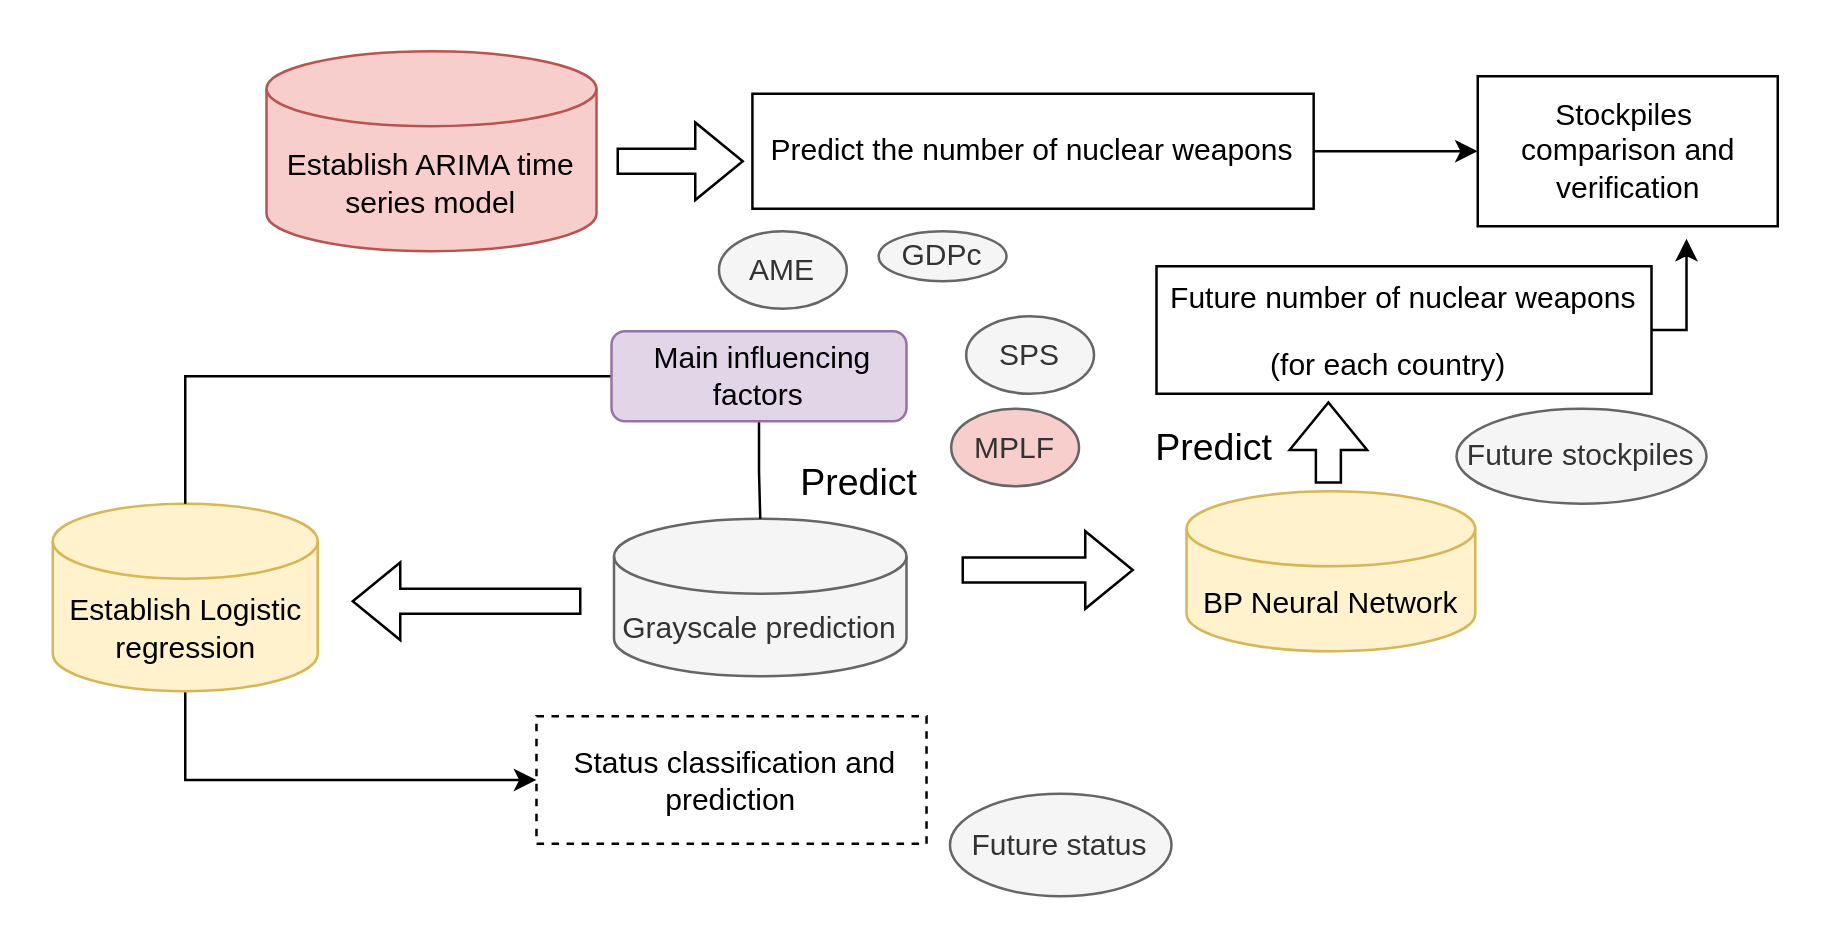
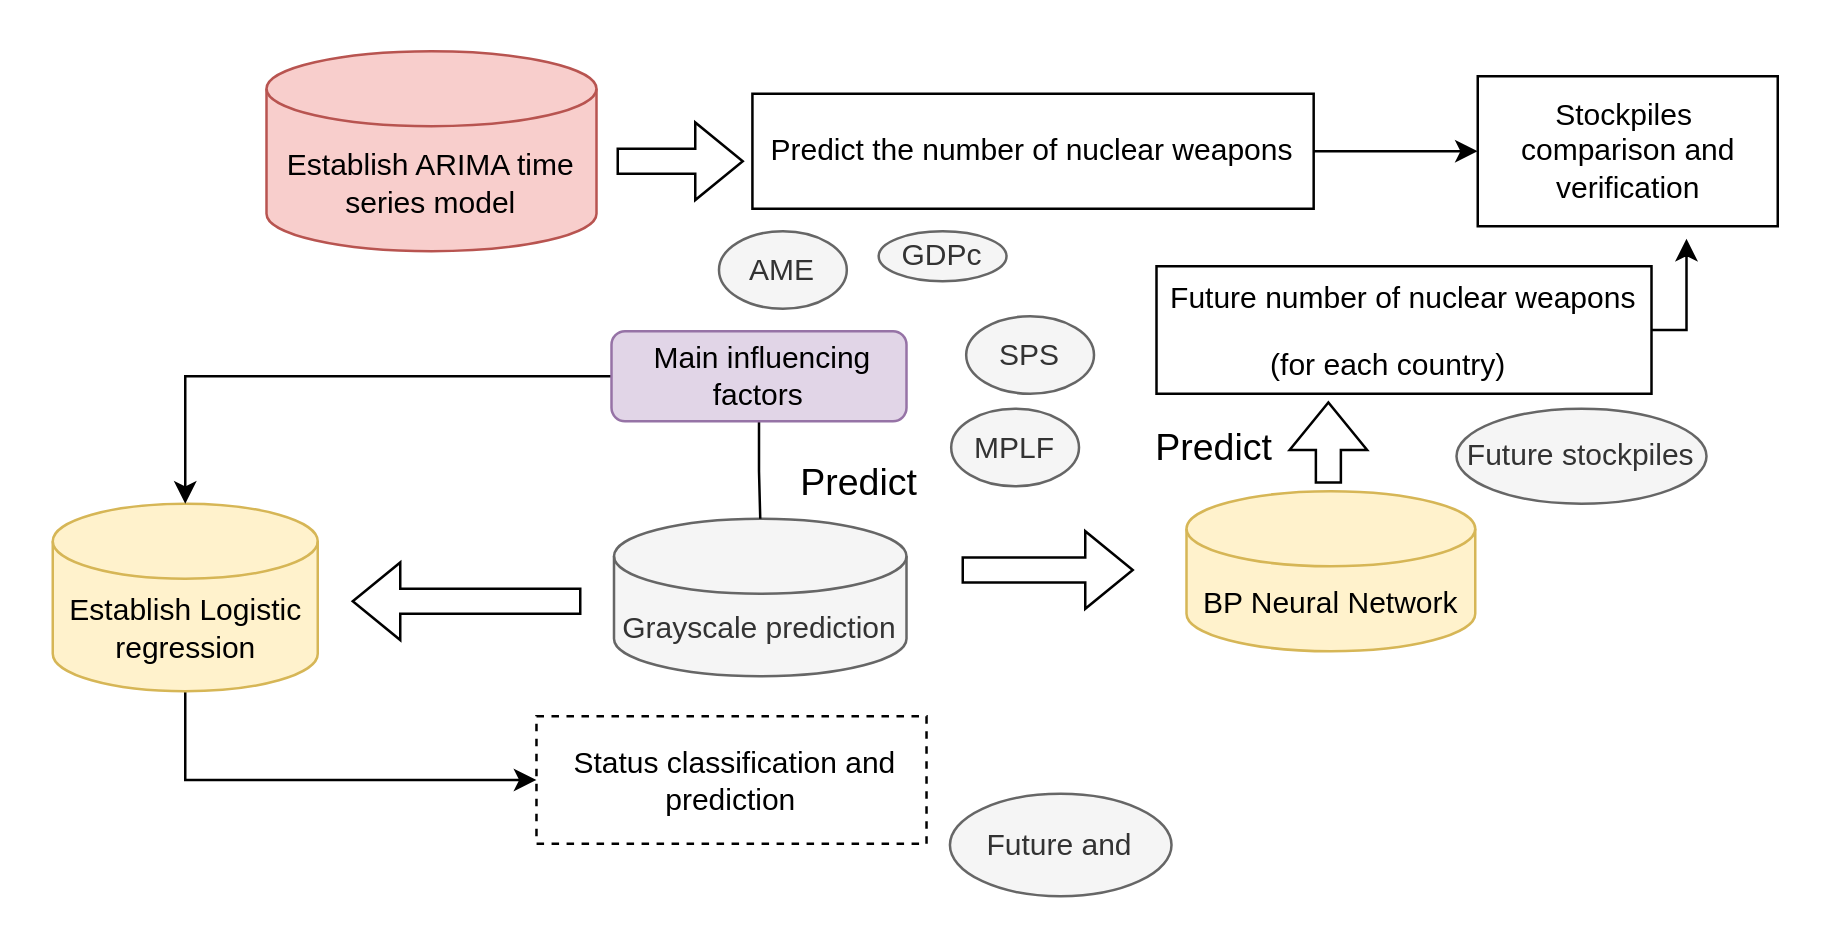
node "MPLF": fillcolor #f8cecc -> #f5f5f5
edge "Main influencing factors" -- "Establish Logistic regression": arrowhead none -> classic
node "Future status": label "Future status" -> "Future and"
